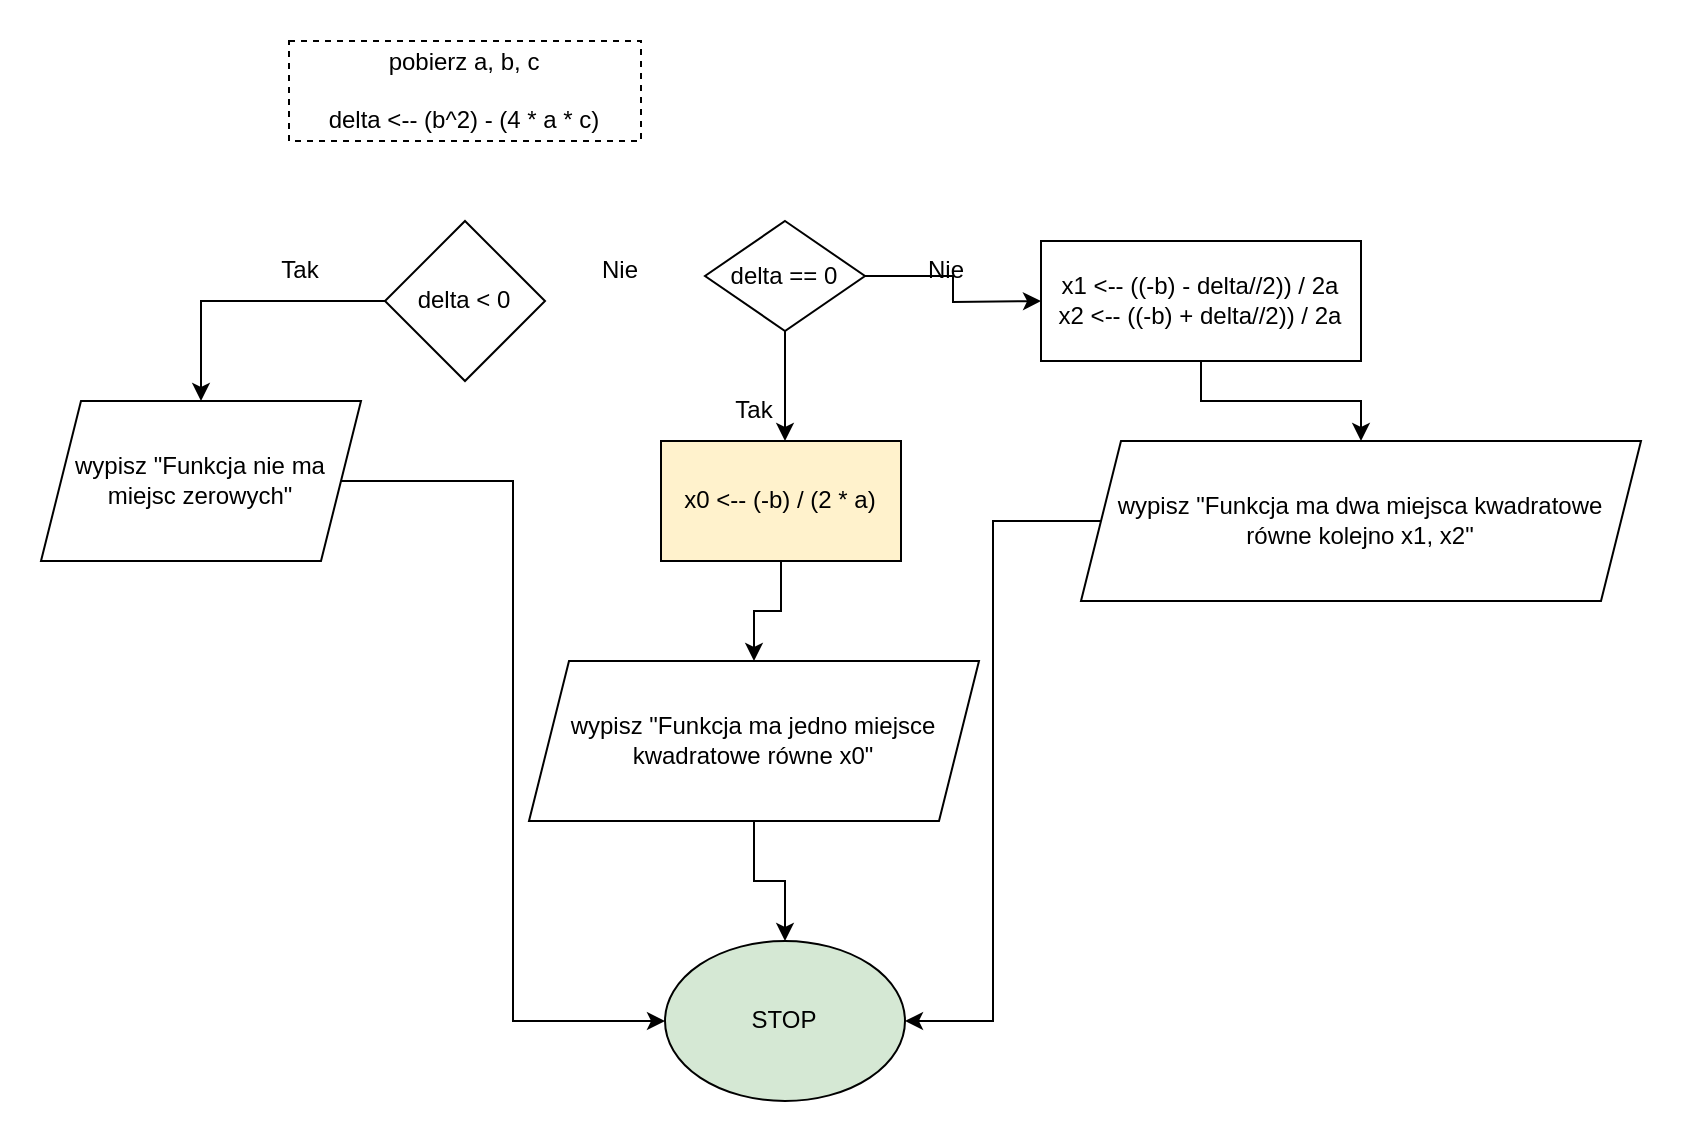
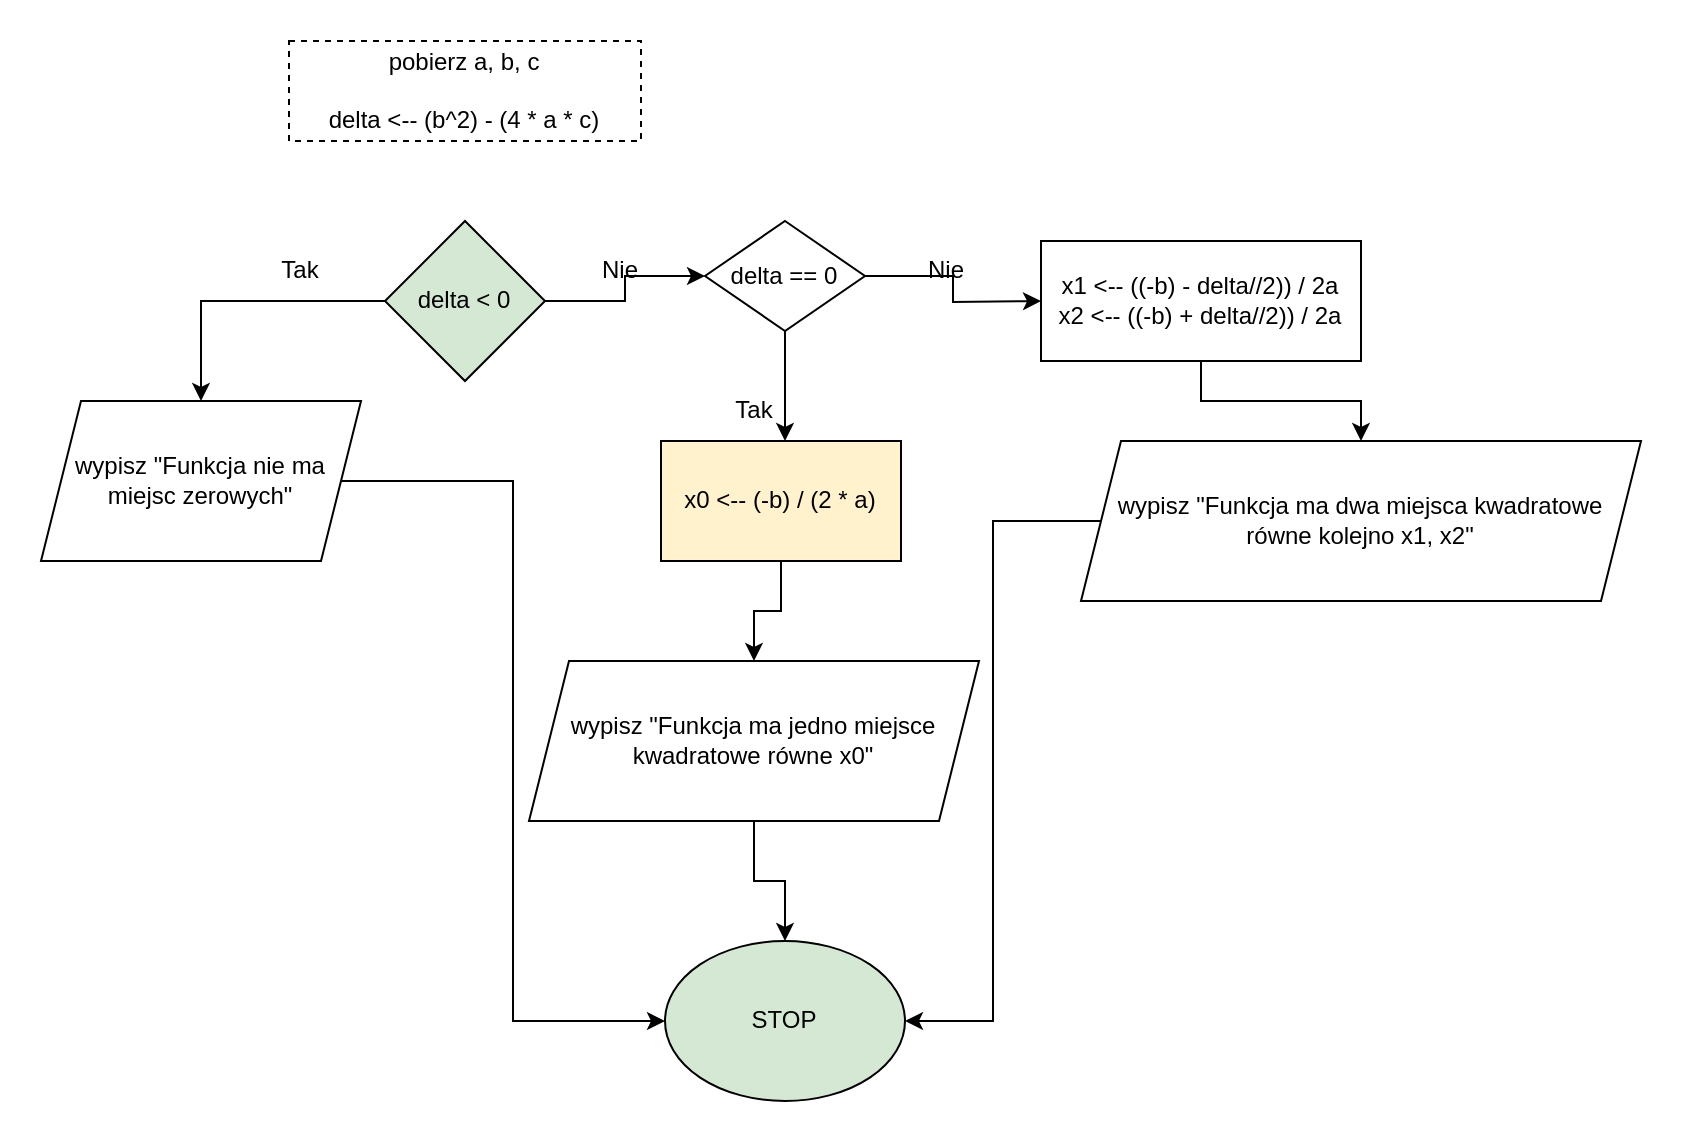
edge "delta < 0" -> "delta == 0": added
node "delta < 0": fillcolor #ffffff -> #d5e8d4
